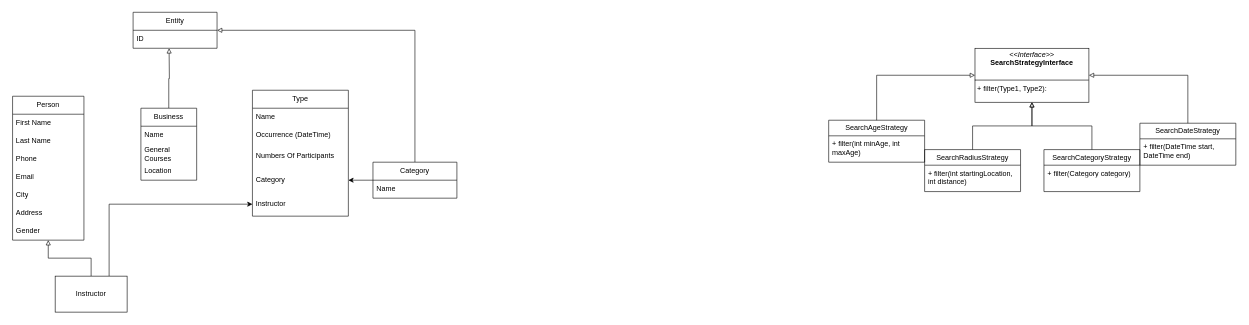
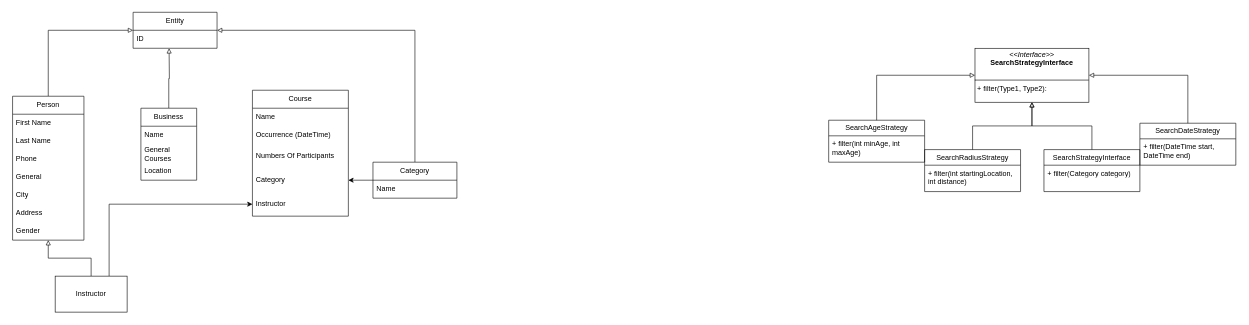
edge "Person" -> "Entity": added
node "Type": label "Type" -> "Course"
node "SearchCategoryStrategy": label "SearchCategoryStrategy" -> "SearchStrategyInterface"
node "Email": label "Email" -> "General"
